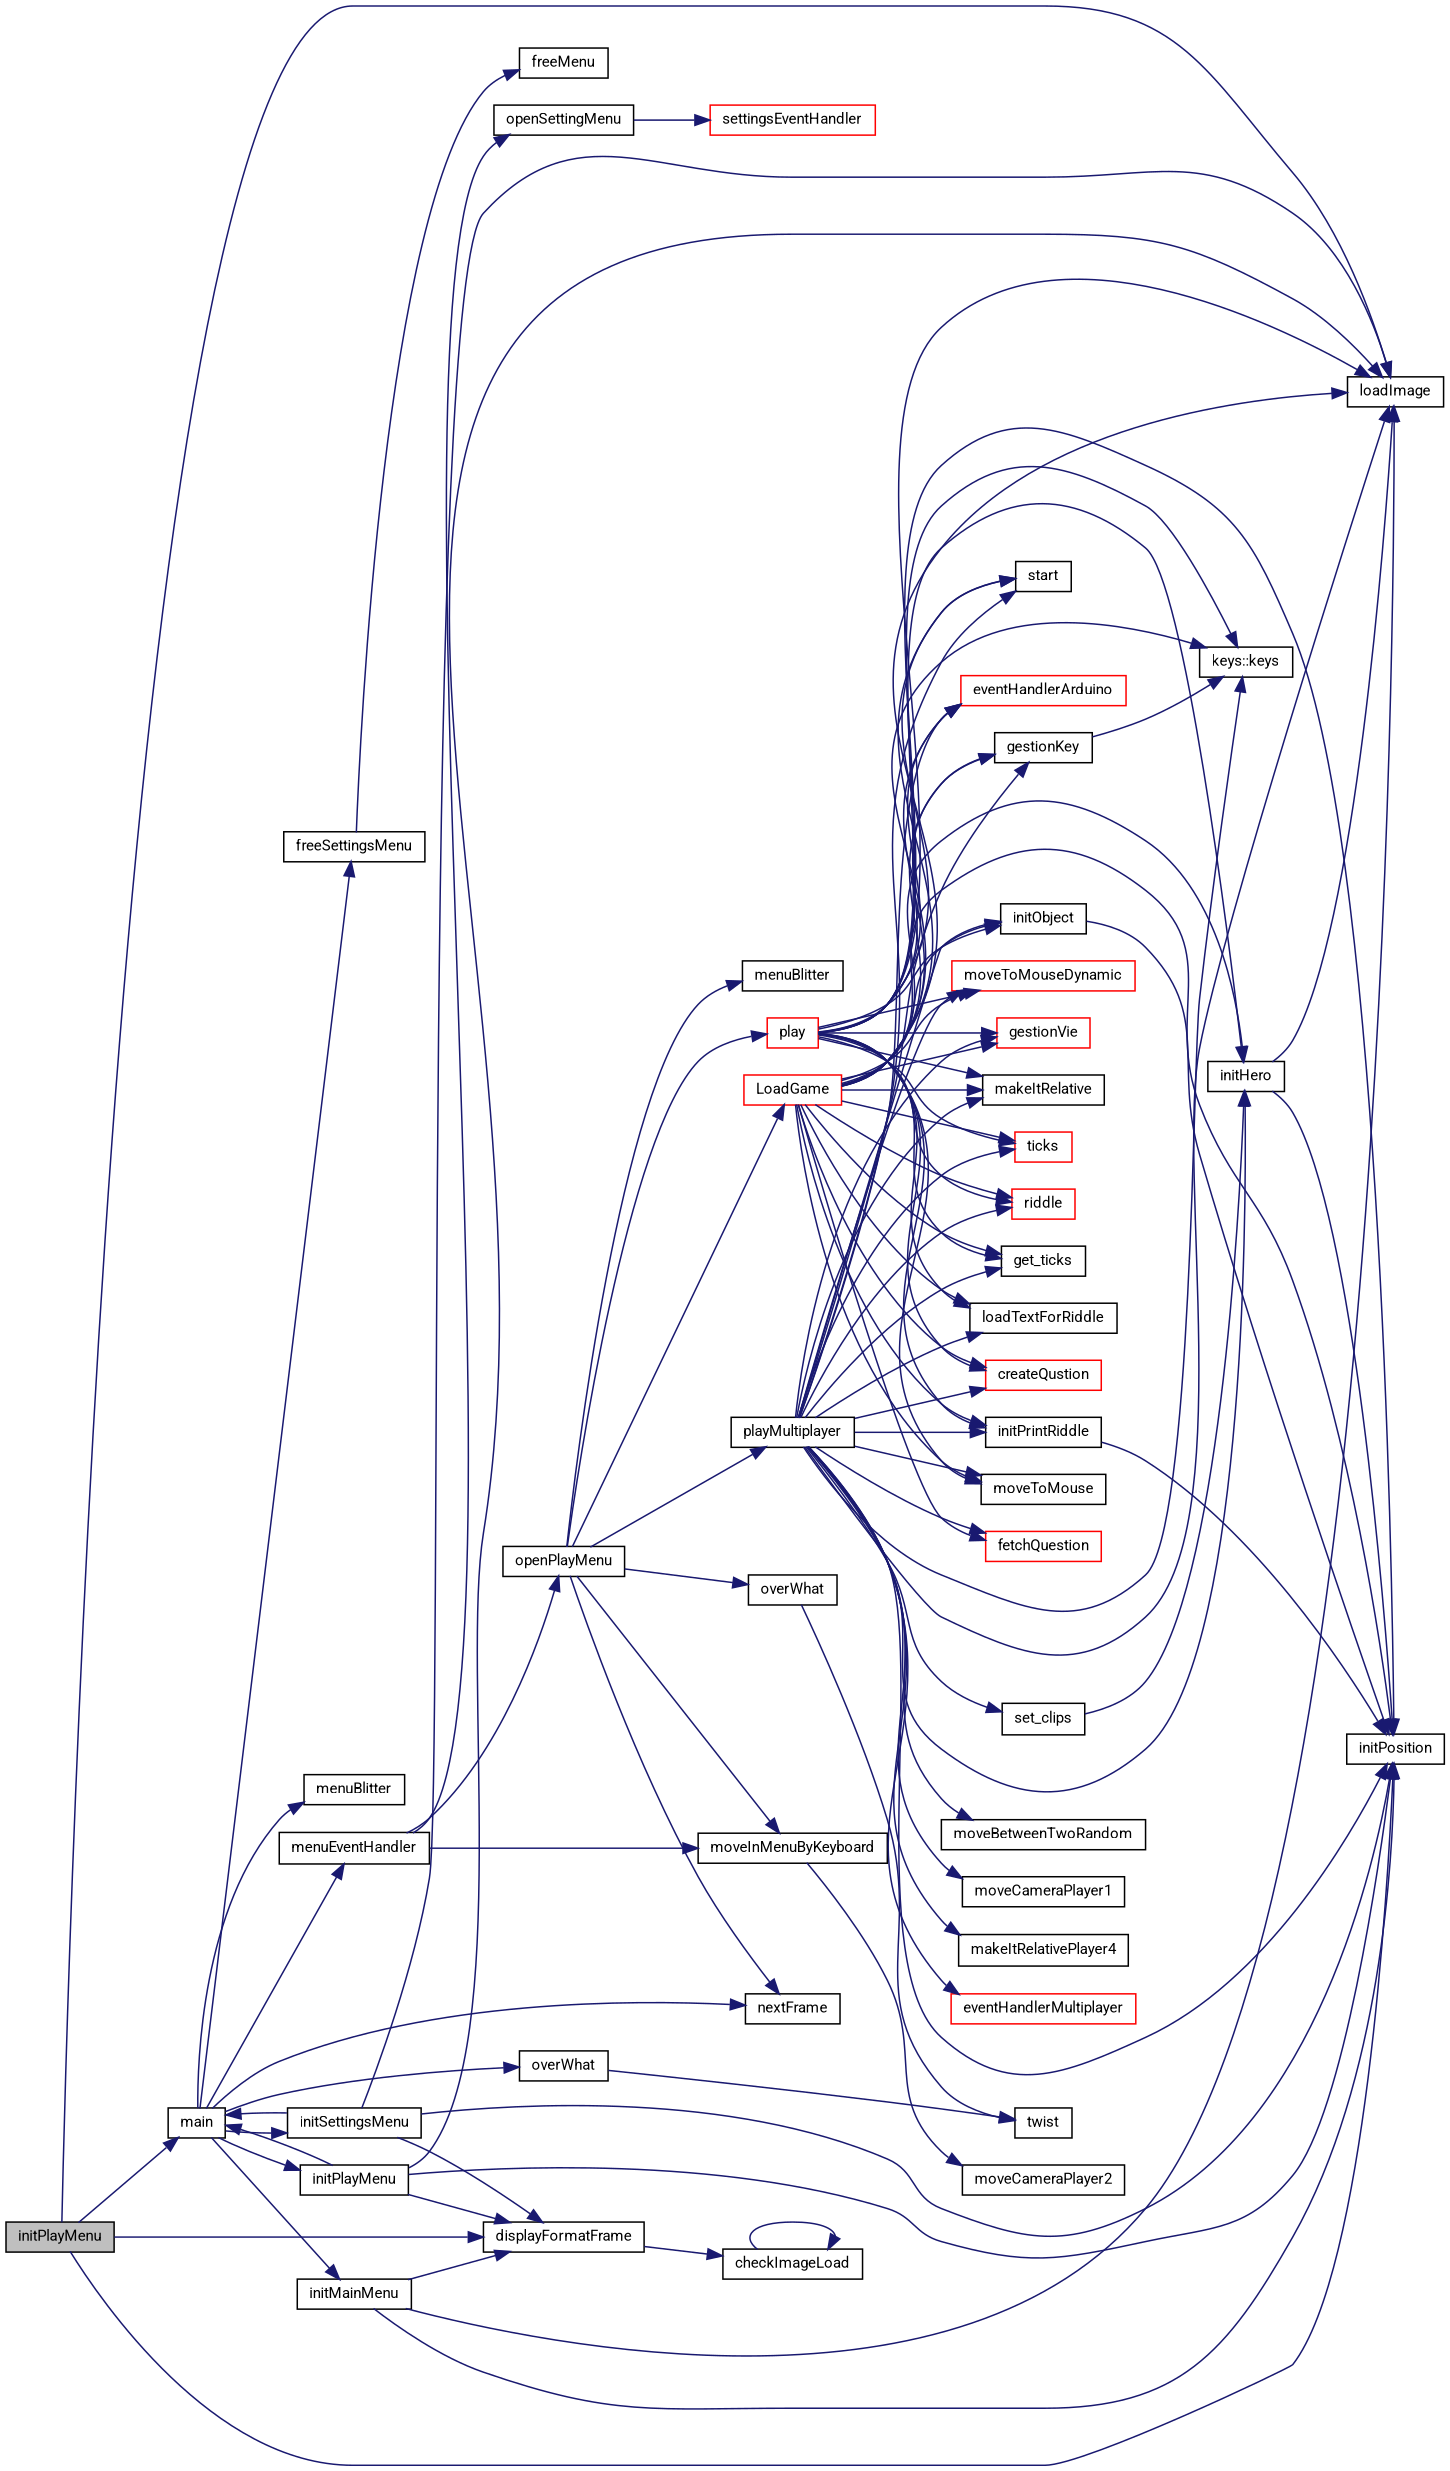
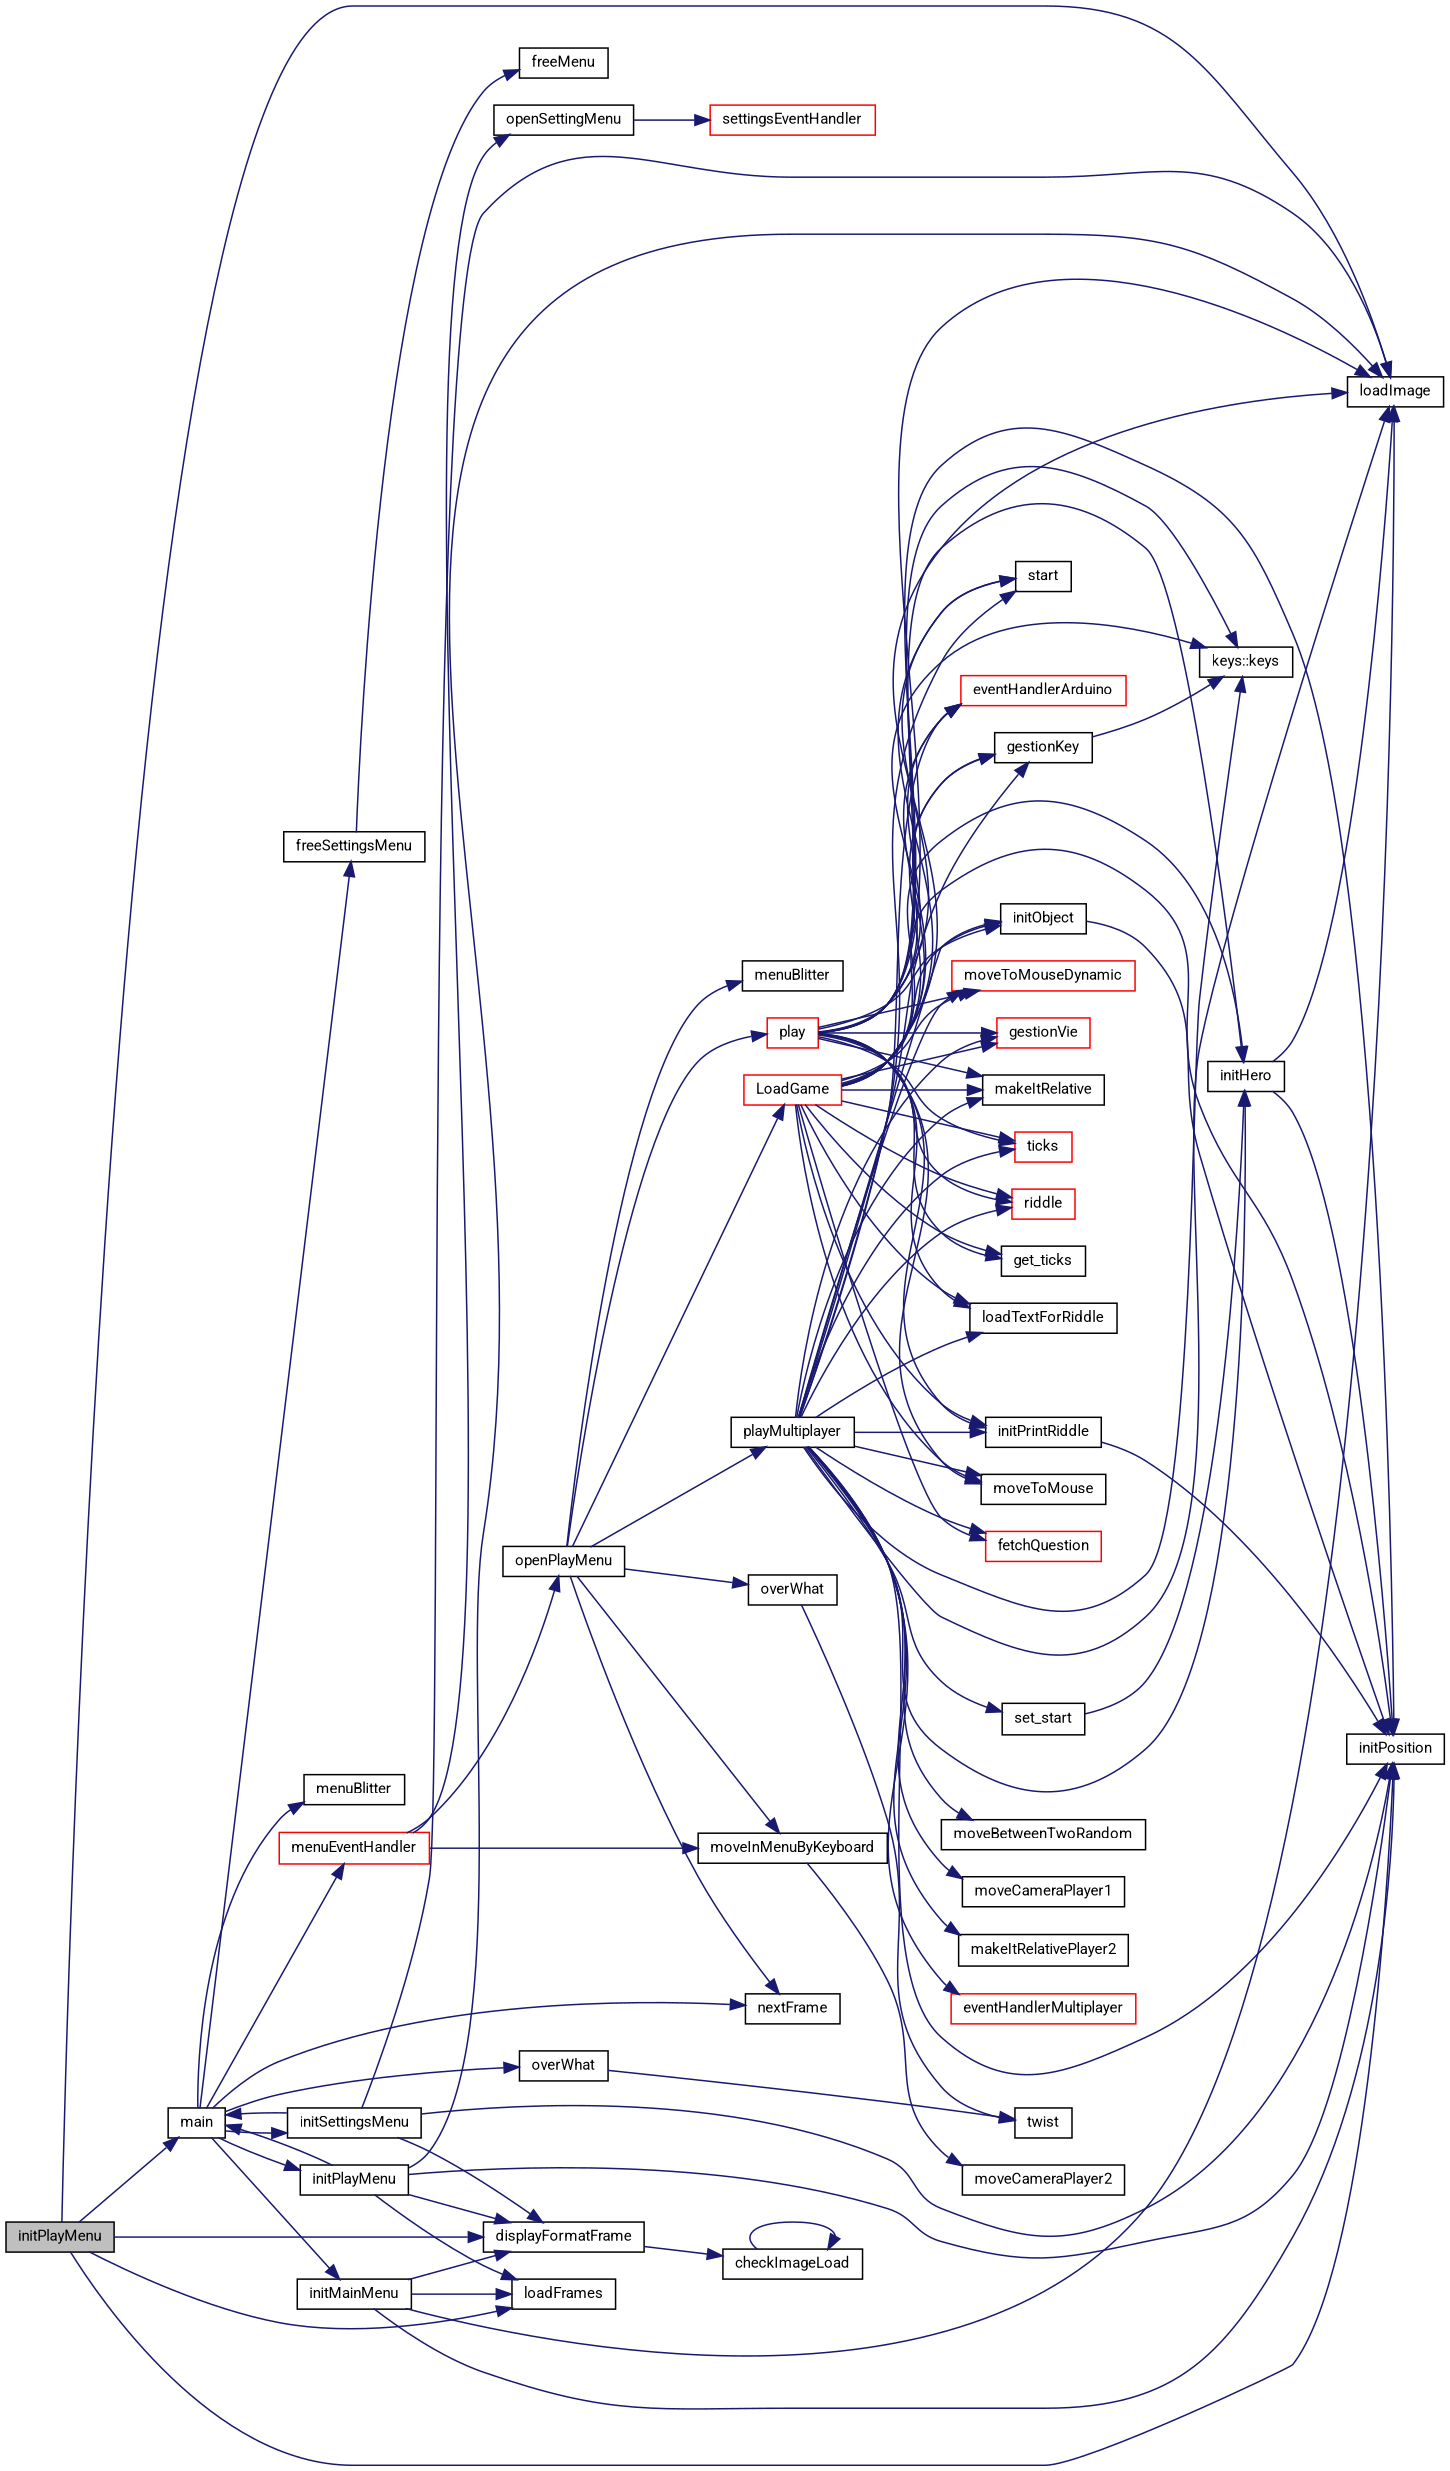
edge "playMultiplayer" -> "get_ticks": removed
node "createQustion": removed
node "set_clips": label "set_clips" -> "set_start"
node "menuEventHandler": color black -> red
node "makeItRelativePlayer4": label "makeItRelativePlayer4" -> "makeItRelativePlayer2"
node "loadFrames": added
